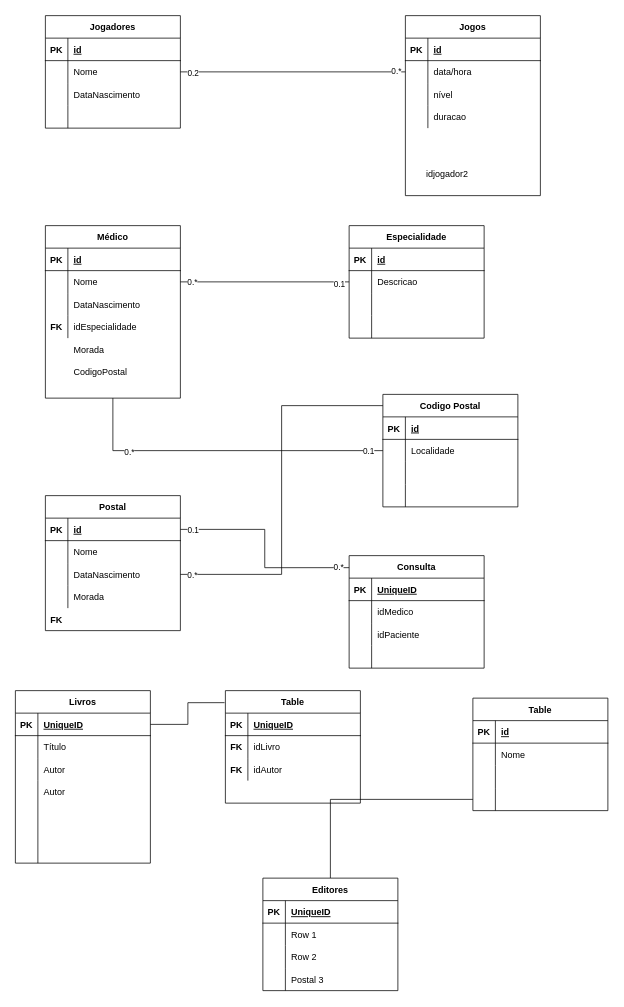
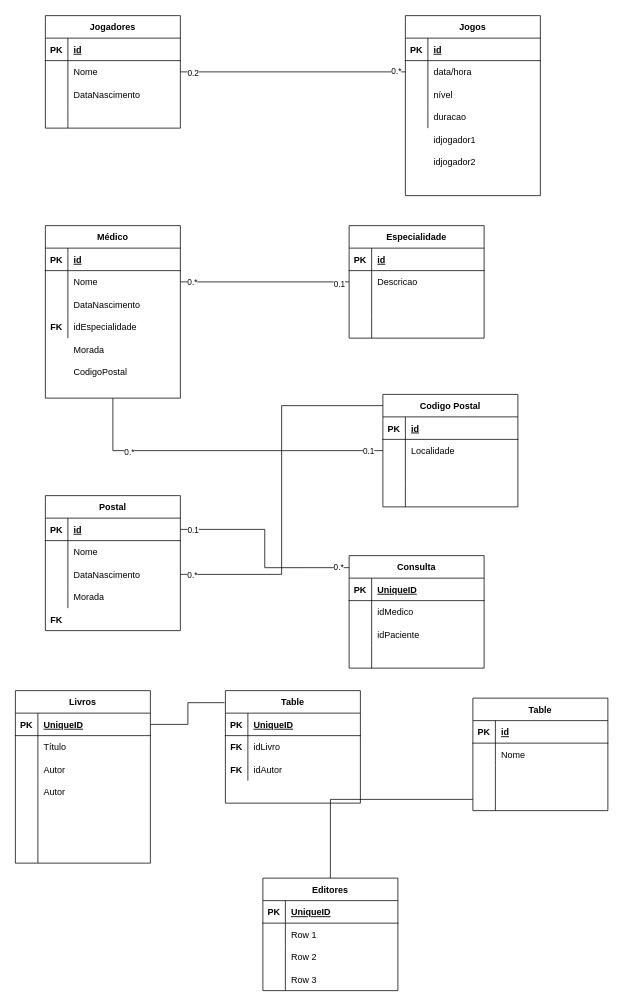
node "idjogador1": added
node "idjogador2": moved (477, 173) -> (484, 162)
node "Postal 3": label "Postal 3" -> "Row 3"
